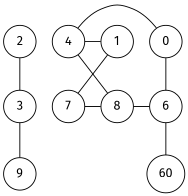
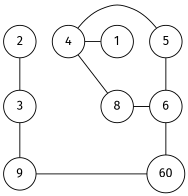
node "0": label "0" -> "5"
node "7": removed
edge "9" -- "60": added
